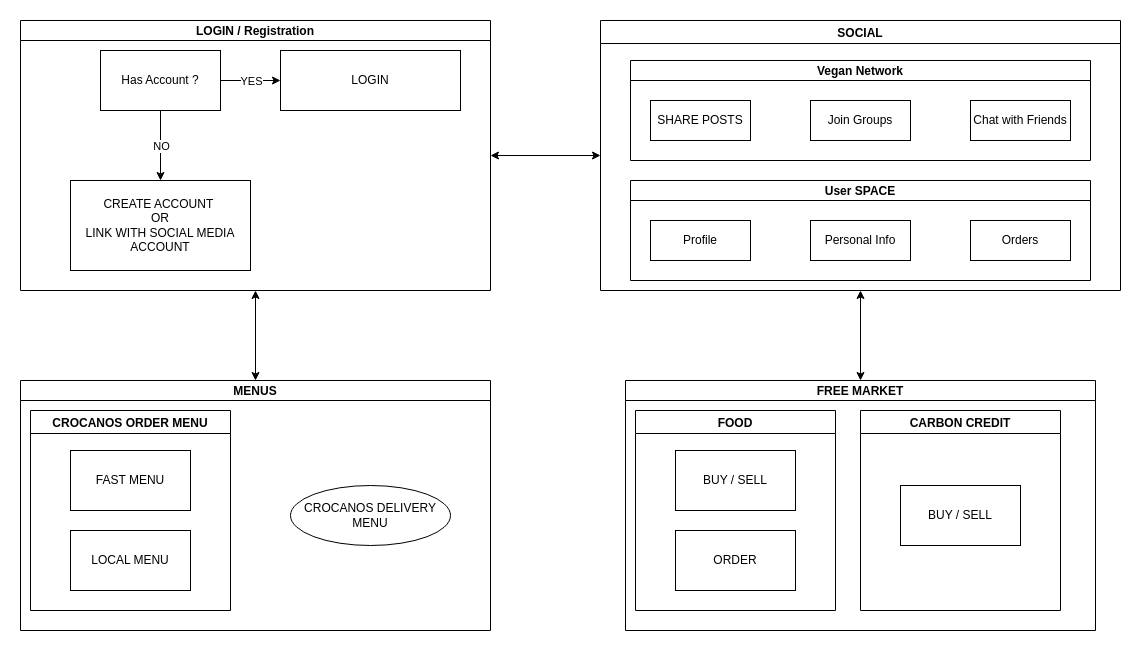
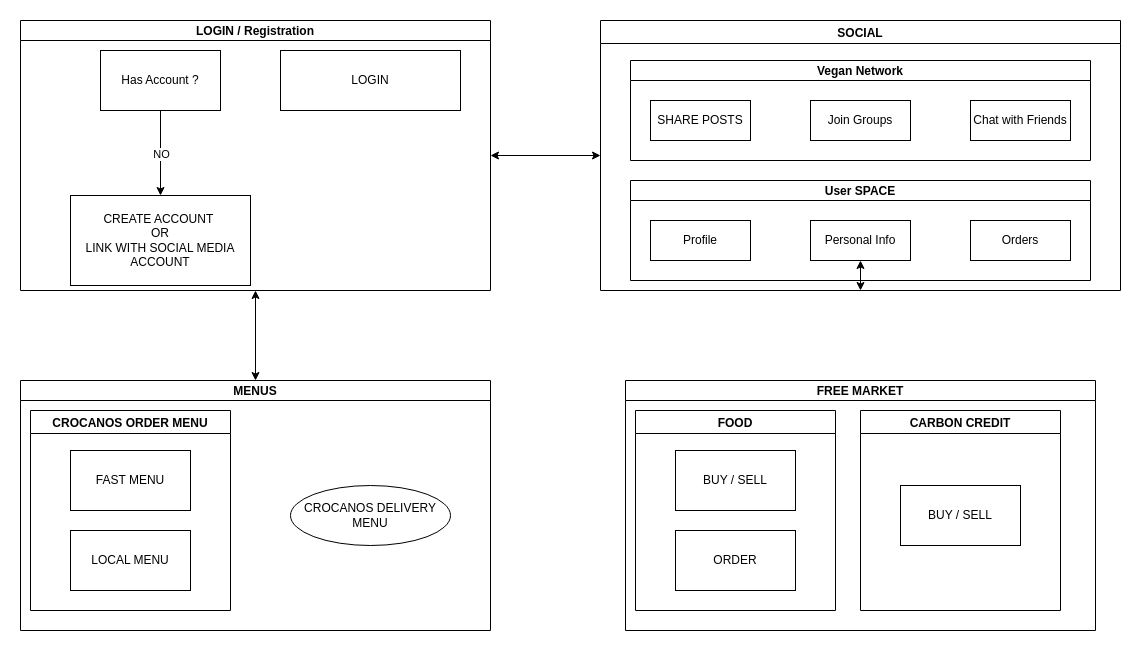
edge "Has Account ?" -> "LOGIN": removed, label "YES"
node "CREATE ACCOUNT OR LINK WITH SOCIAL MEDIA ACCOUNT": moved (161, 226) -> (161, 241)
edge "SOCIAL" -- "FREE MARKET": now "SOCIAL" -- "Personal Info"
